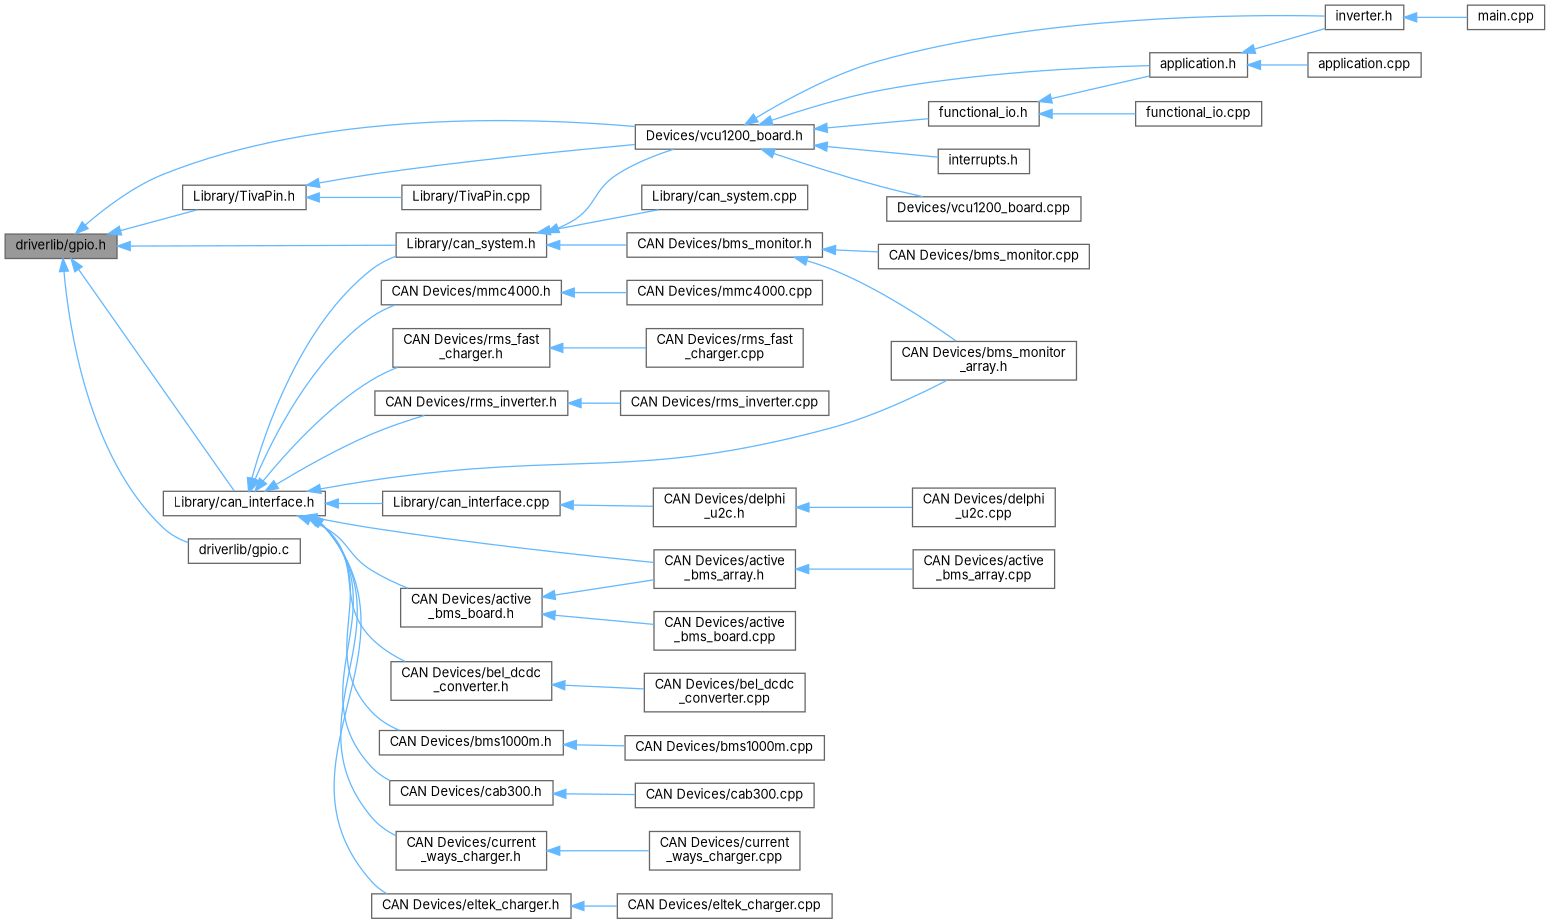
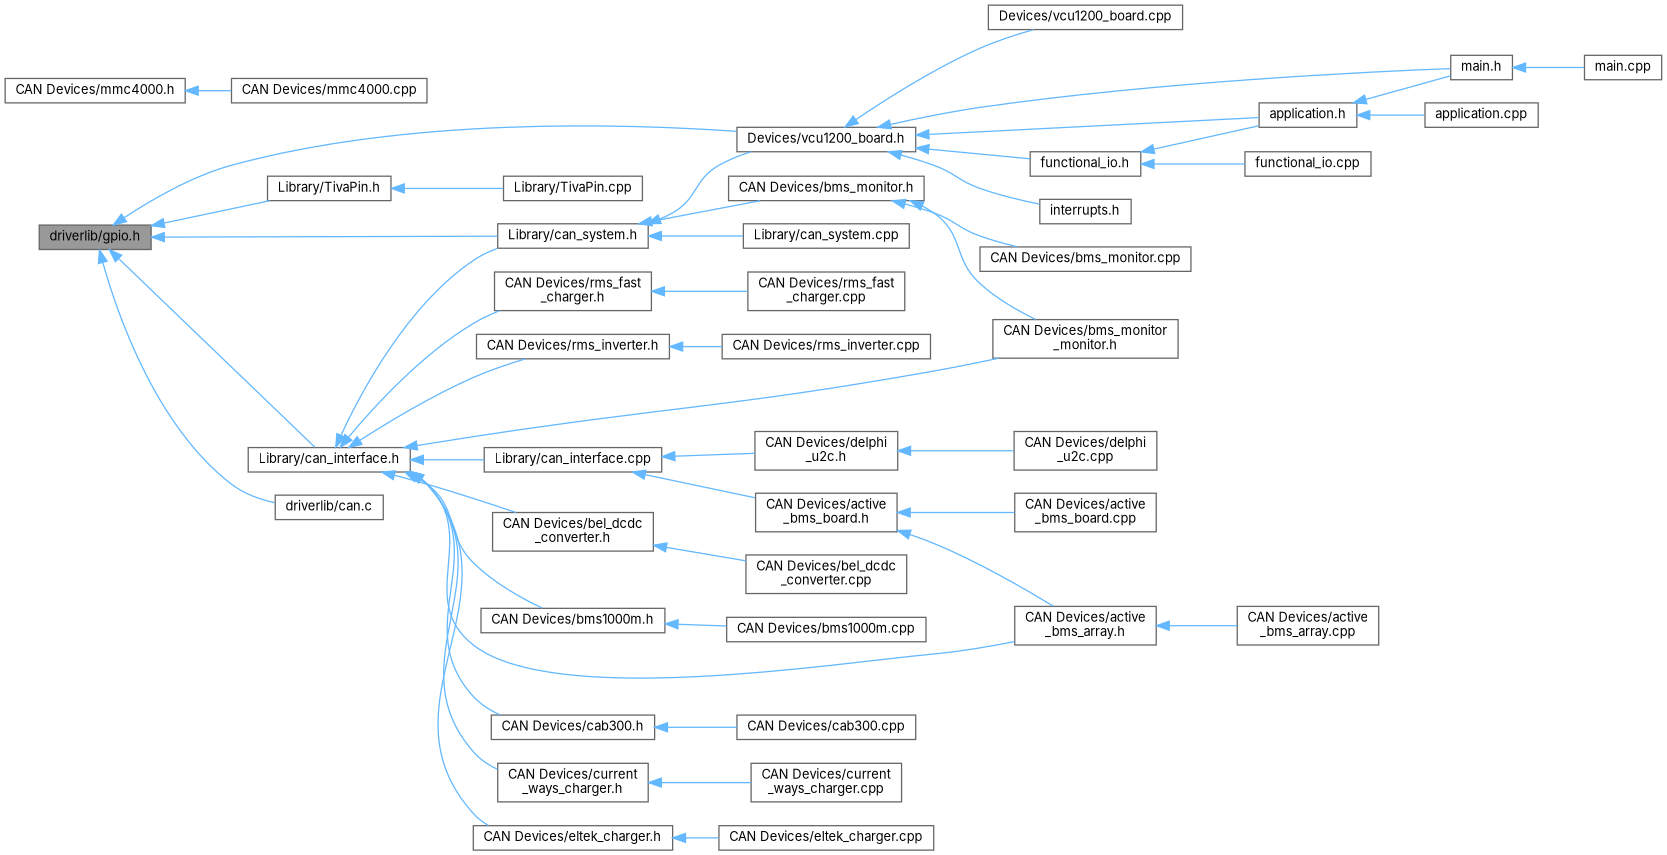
node "inverter.h": label "inverter.h" -> "main.h"
edge "Devices/vcu1200_board.h" -> "Library/TivaPin.h": removed
node "CAN Devices/bms_monitor _array.h": label "CAN Devices/bms_monitor _array.h" -> "CAN Devices/bms_monitor _monitor.h"
edge "CAN Devices/mmc4000.h" -> "Library/can_interface.h": removed
node "driverlib/gpio.c": label "driverlib/gpio.c" -> "driverlib/can.c"
edge "CAN Devices/active _bms_board.h" -> "Library/can_interface.h": now "CAN Devices/active _bms_board.h" -> "Library/can_interface.cpp"
